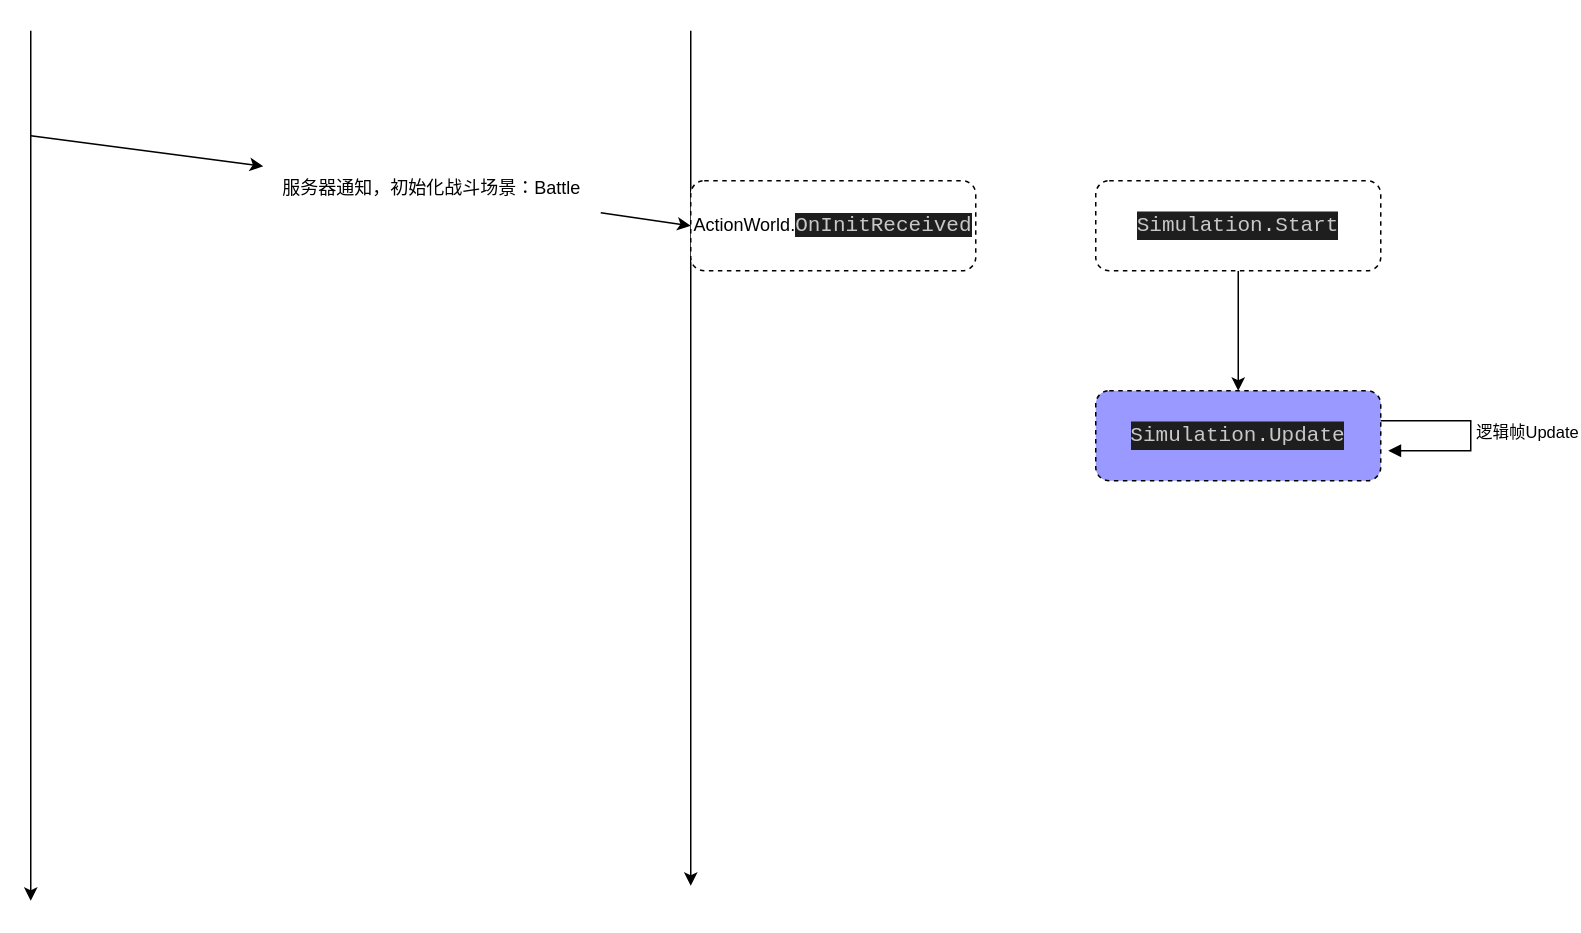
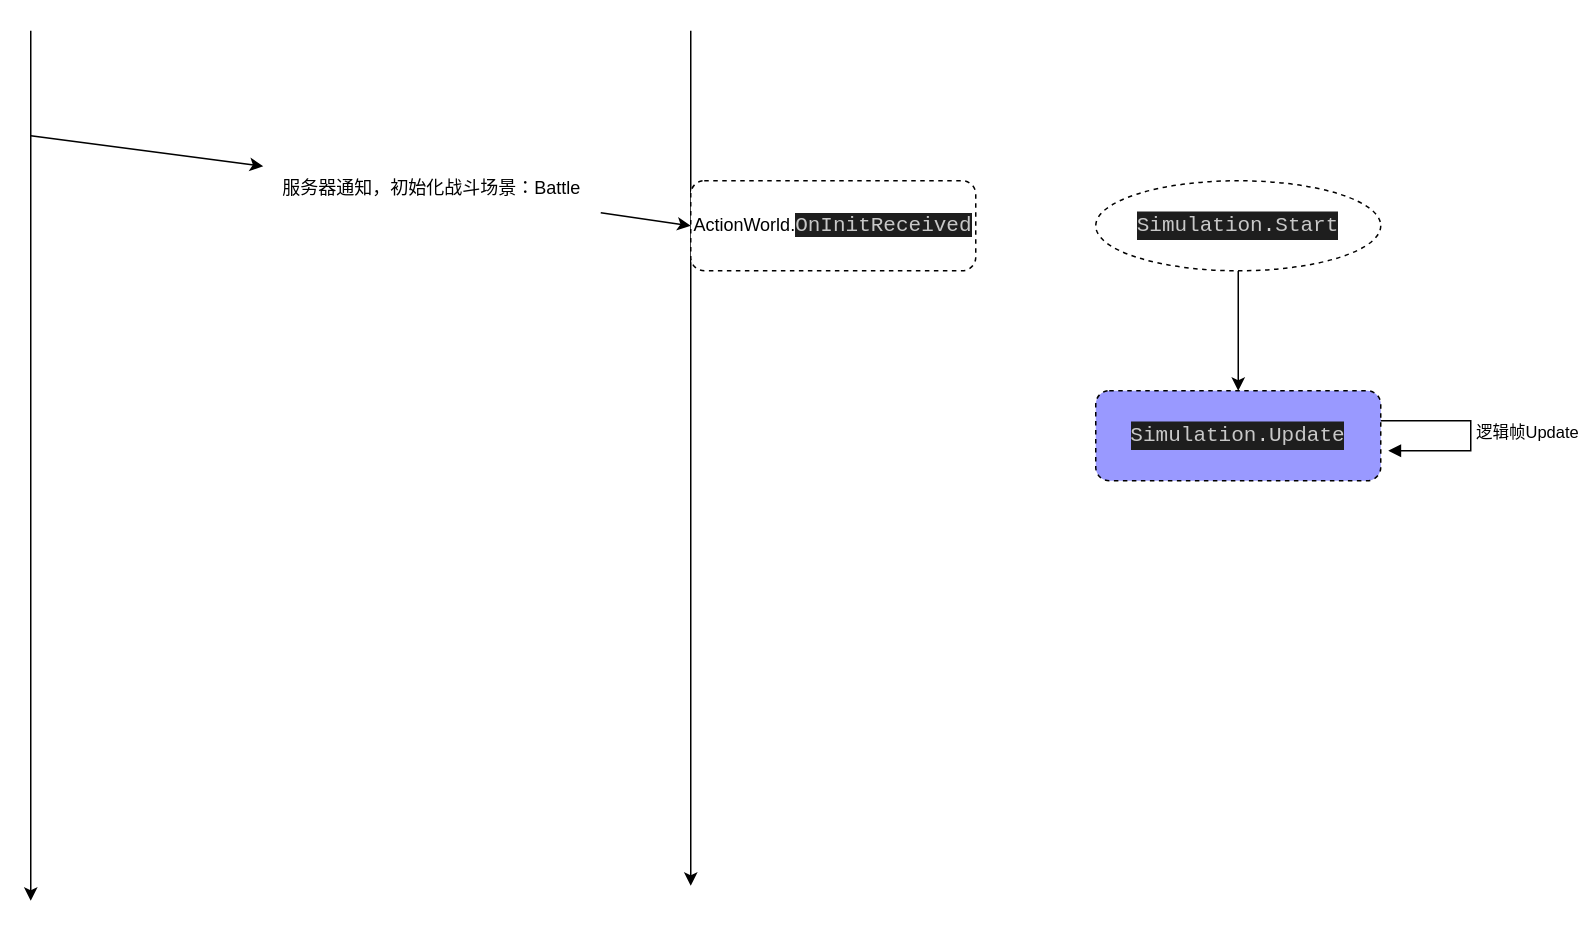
node "Simulation.Start": shape rounded rectangle -> ellipse
